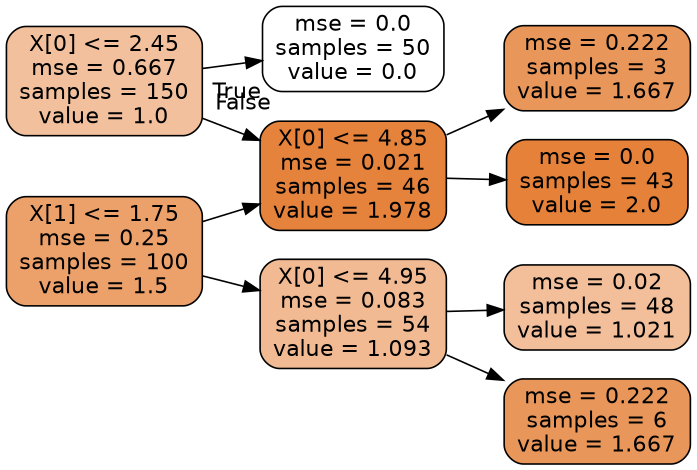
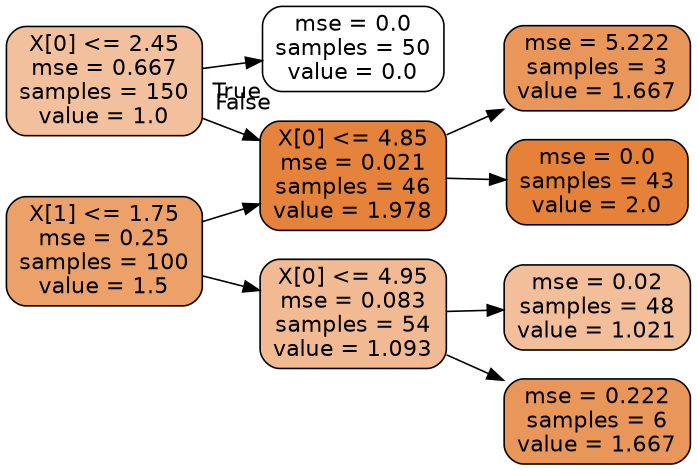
node "mse = 0.222 samples = 3 value = 1.667": label "mse = 0.222 samples = 3 value = 1.667" -> "mse = 5.222 samples = 3 value = 1.667"
